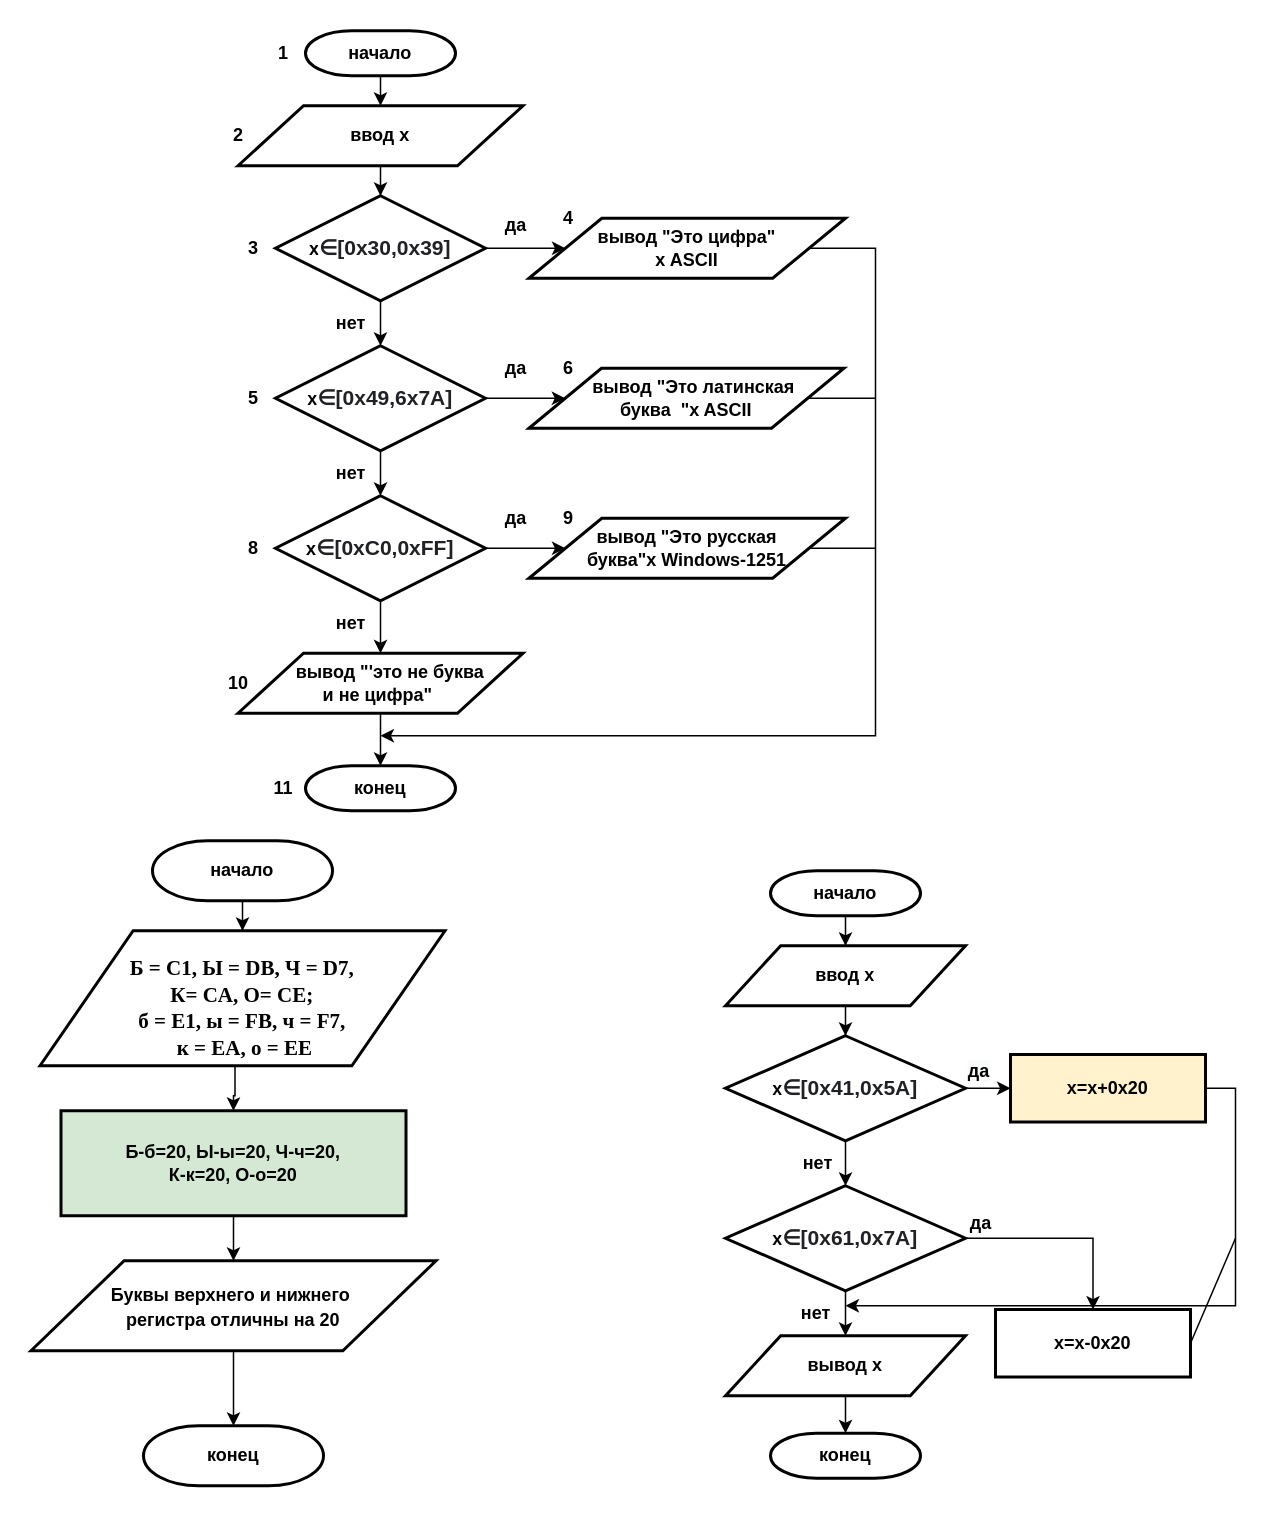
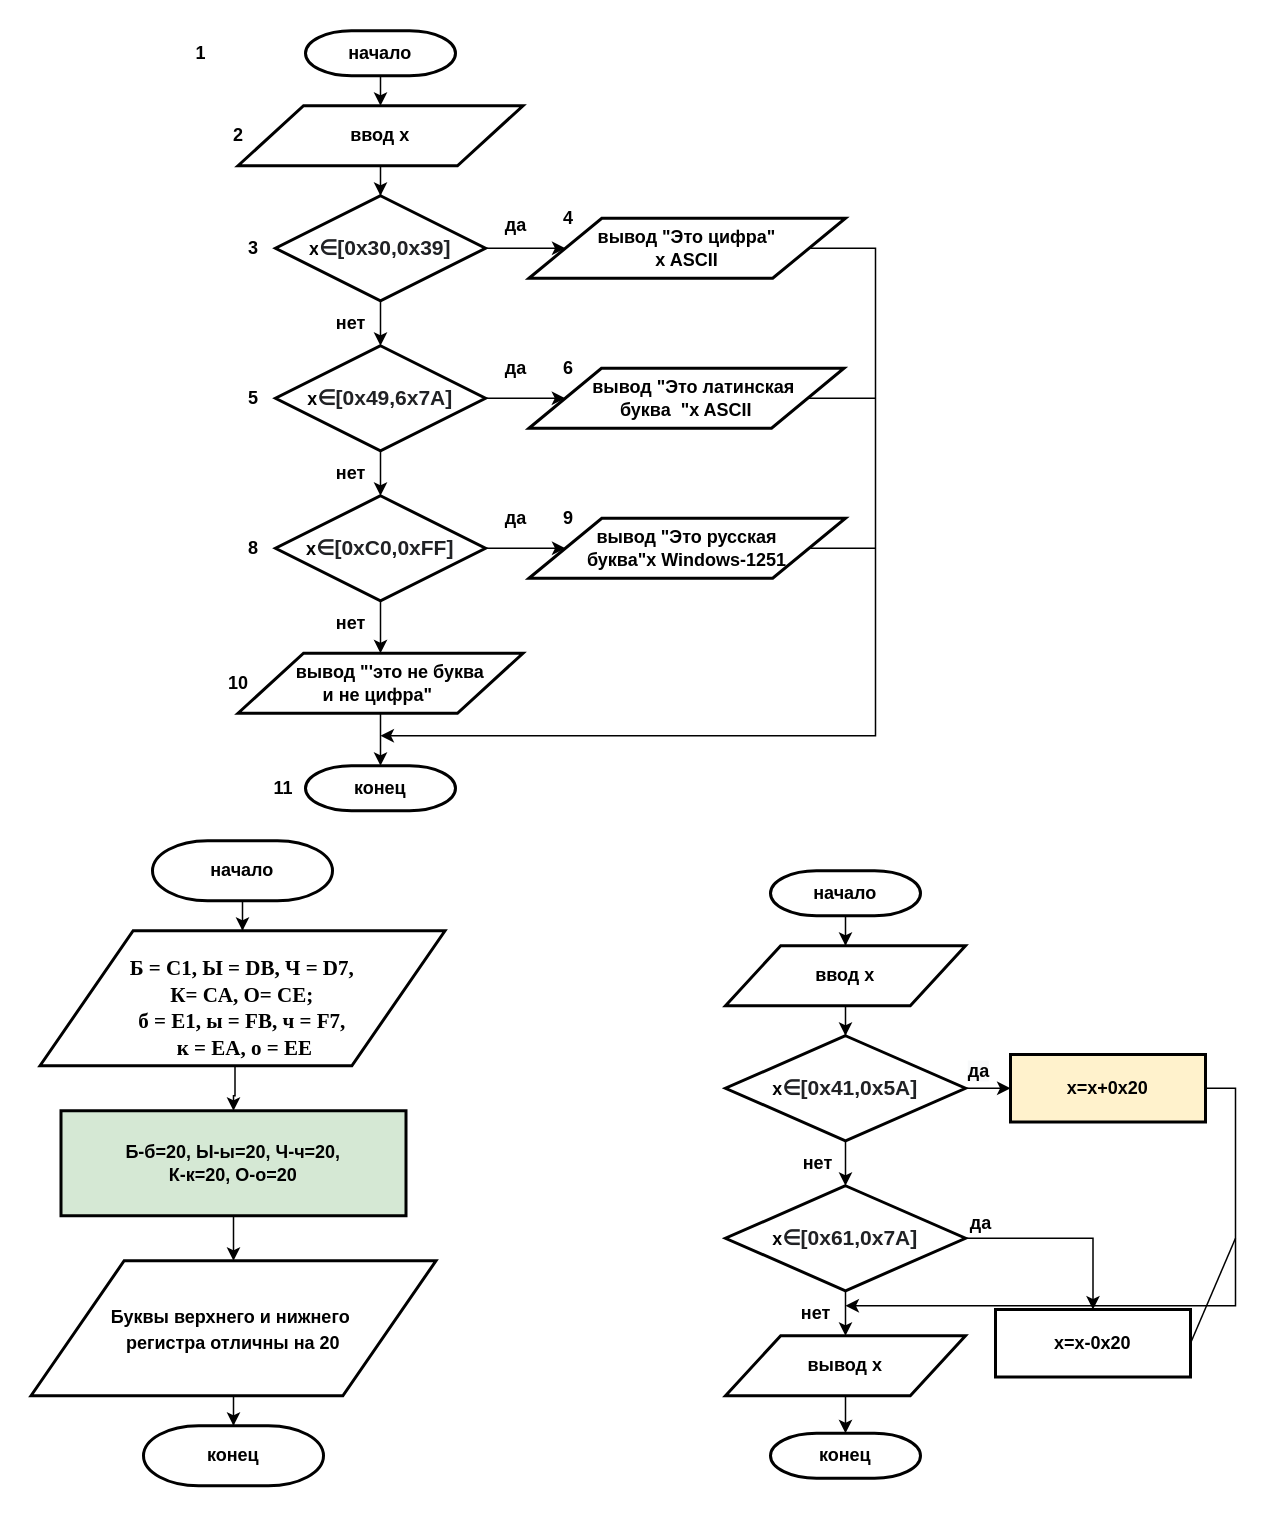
node "1": moved (283, 53) -> (200, 53)
node "Буквы верхнего и нижнего регистра отличны на 20": size 405x90 -> 405x135
